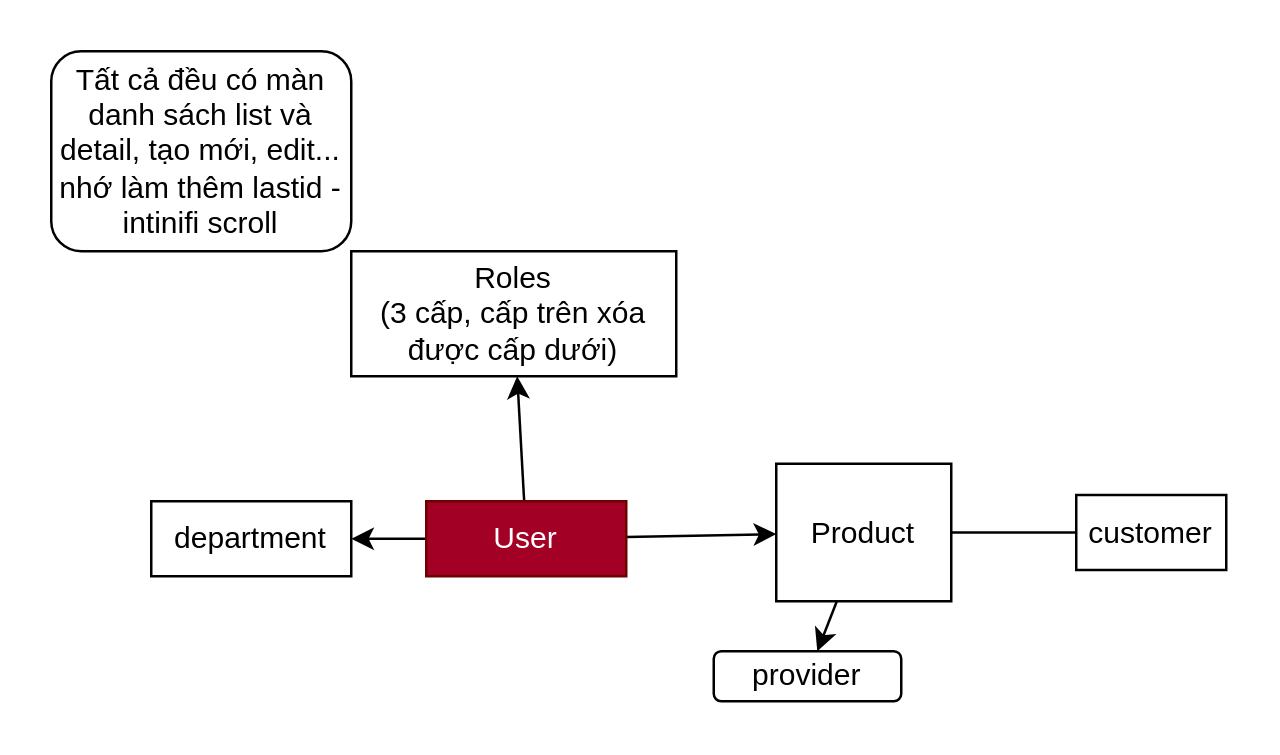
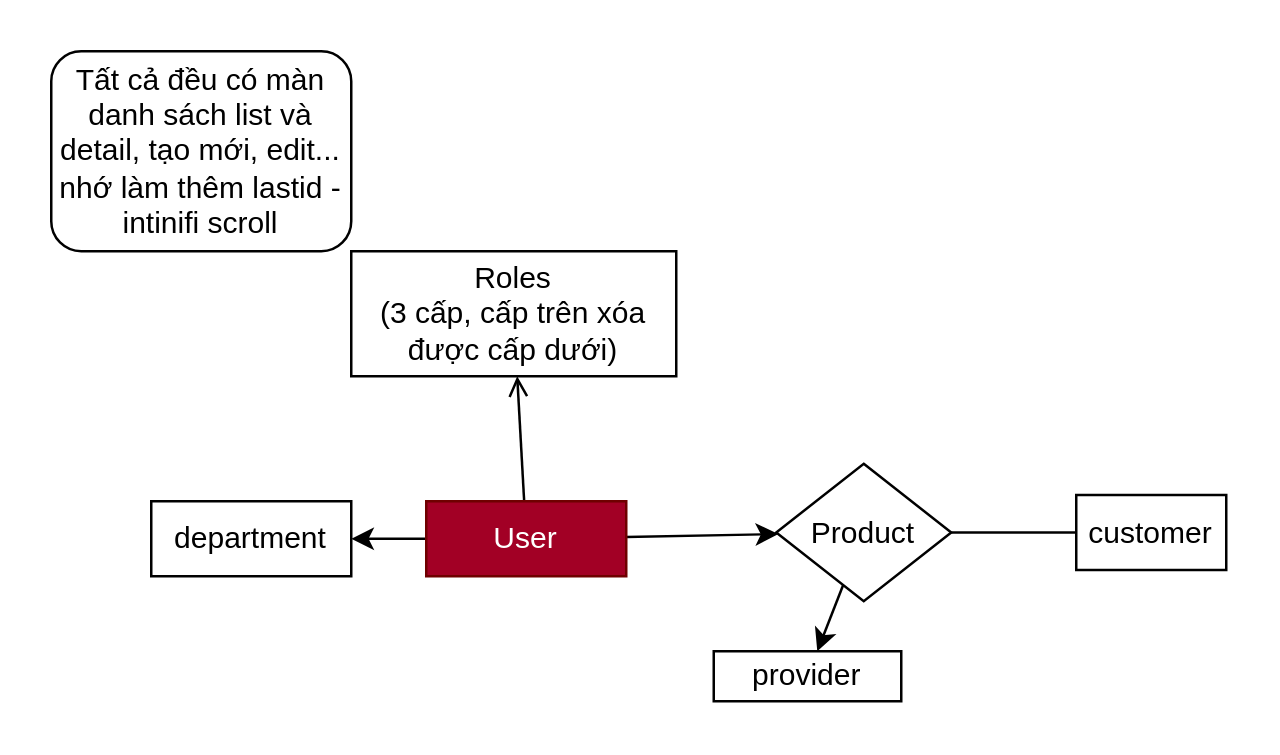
edge "User" -> "Roles (3 cấp, cấp trên xóa được cấp dưới)": arrowhead classic -> open
node "Product": shape rectangle -> diamond
node "provider": shape rounded rectangle -> rectangle
